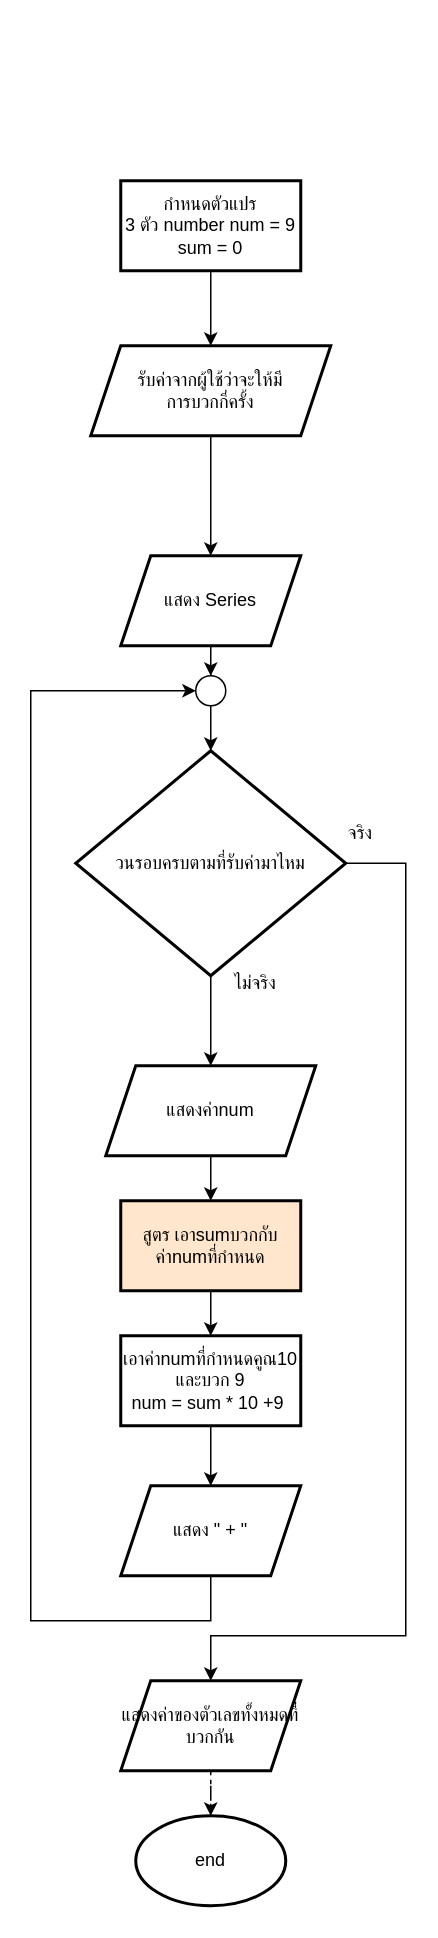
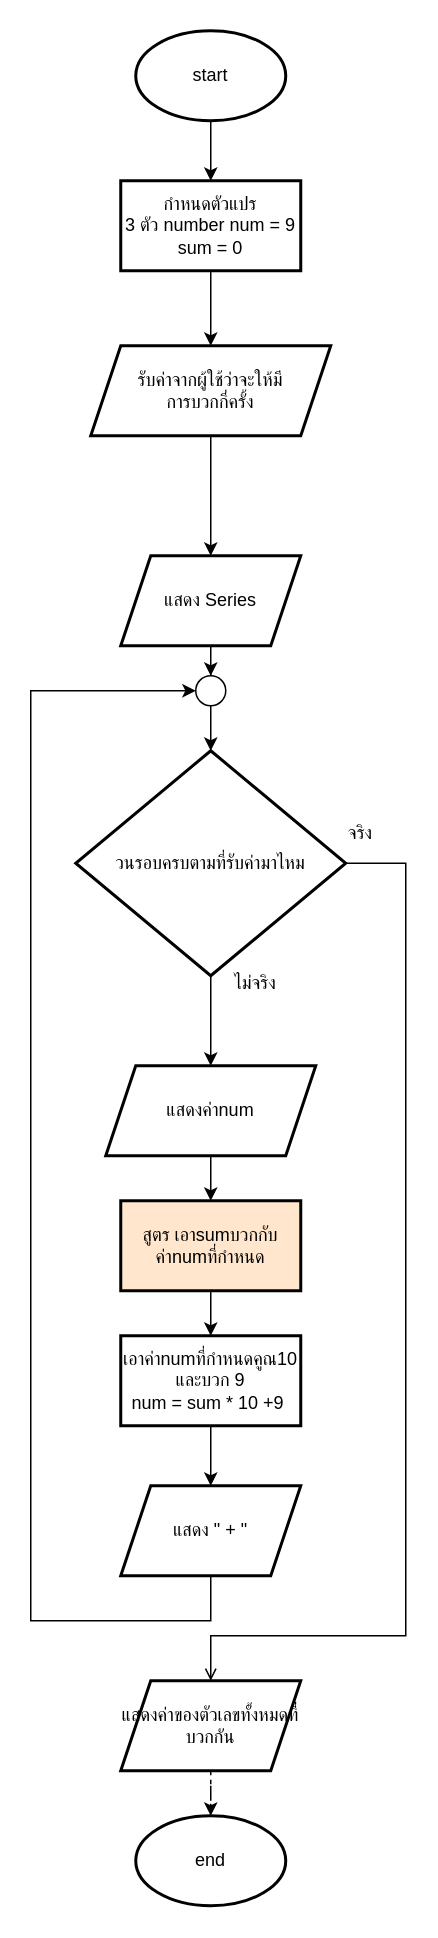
node "start": added
edge "start" -> "กำหนดตัวแปร 3 ตัว number num = 9 sum = 0": added
edge "วนรอบครบตามที่รับค่ามาไหม" -> "แสดงค่าของตัวเลขทั้งหมดที่บวกกัน": arrowhead classic -> open
